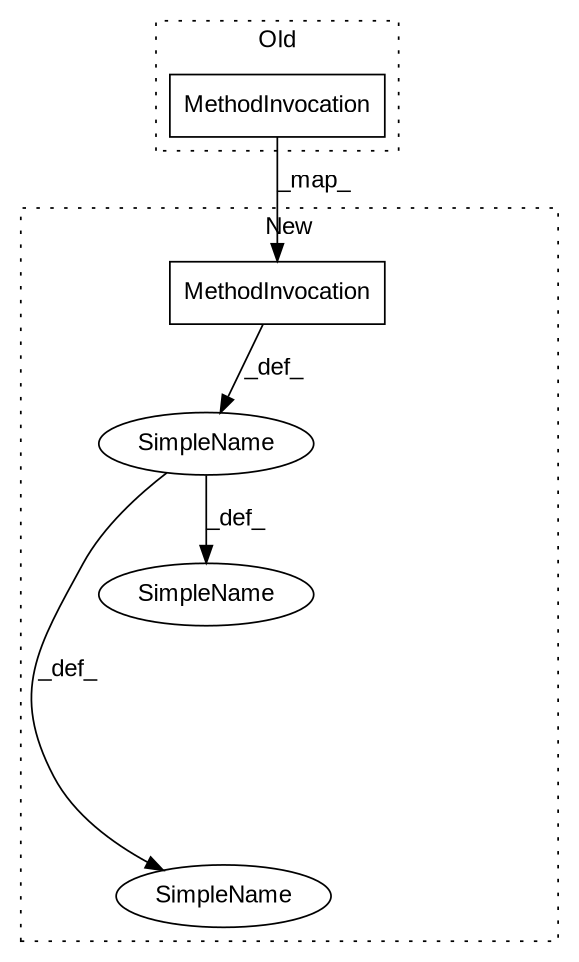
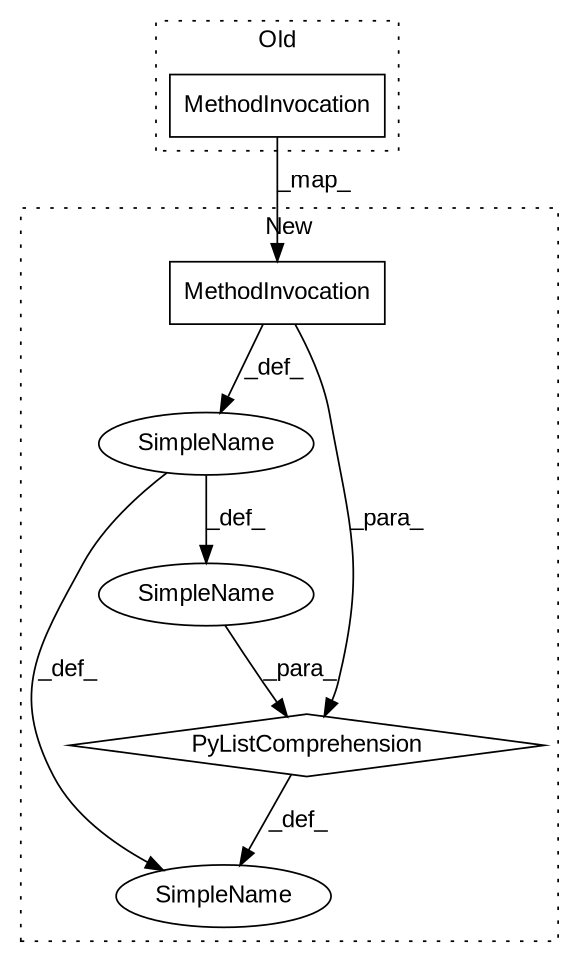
node "PyListComprehension": added
